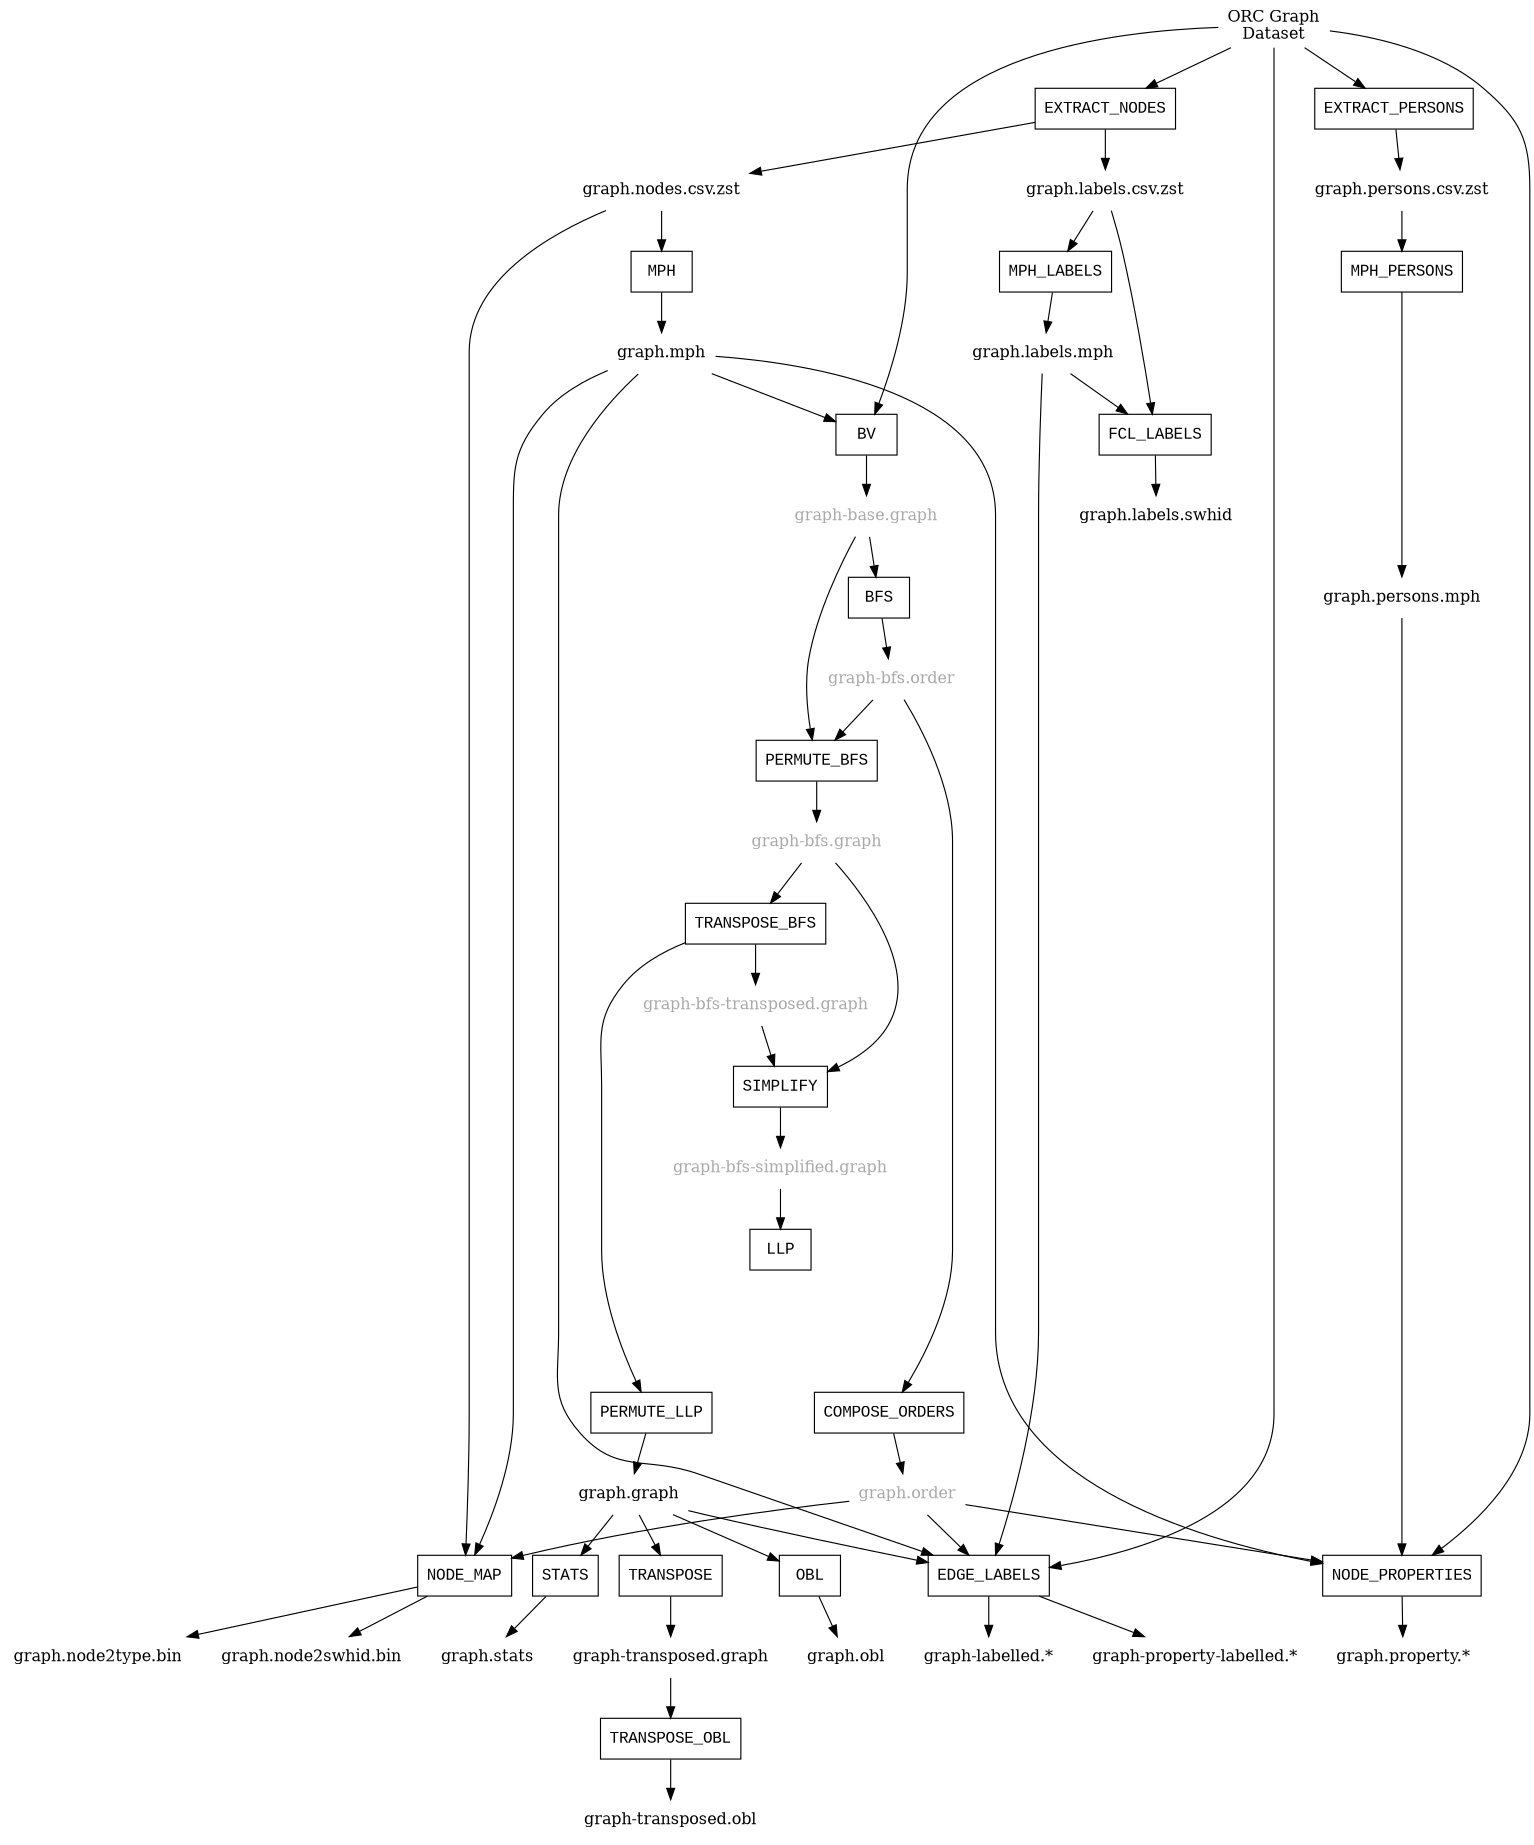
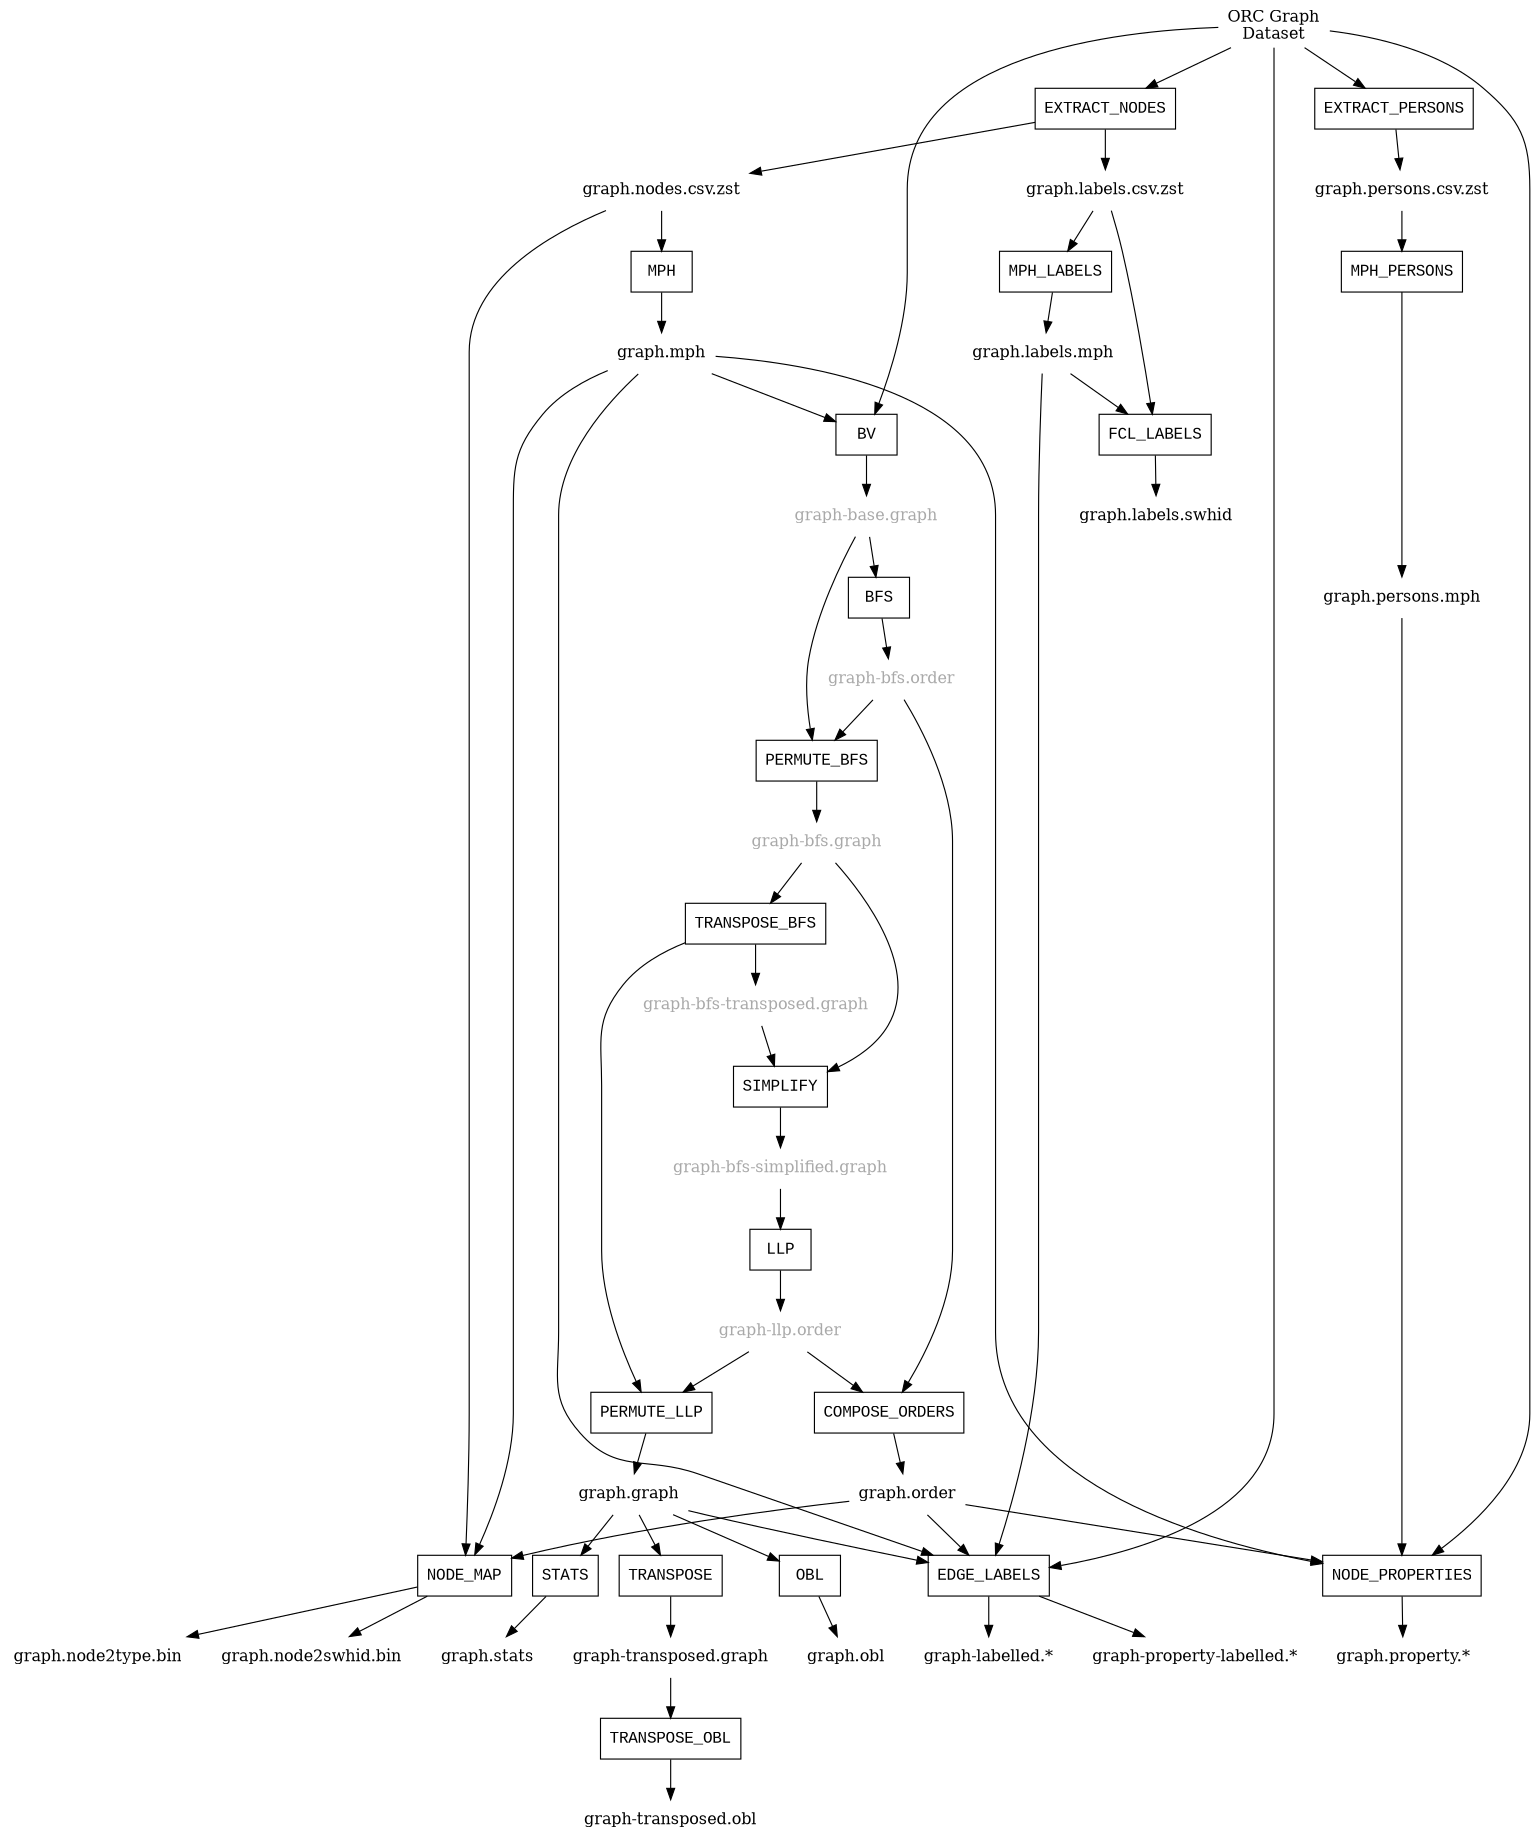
node "graph-llp.order": added
node "graph.order": fontcolor darkgray -> black
